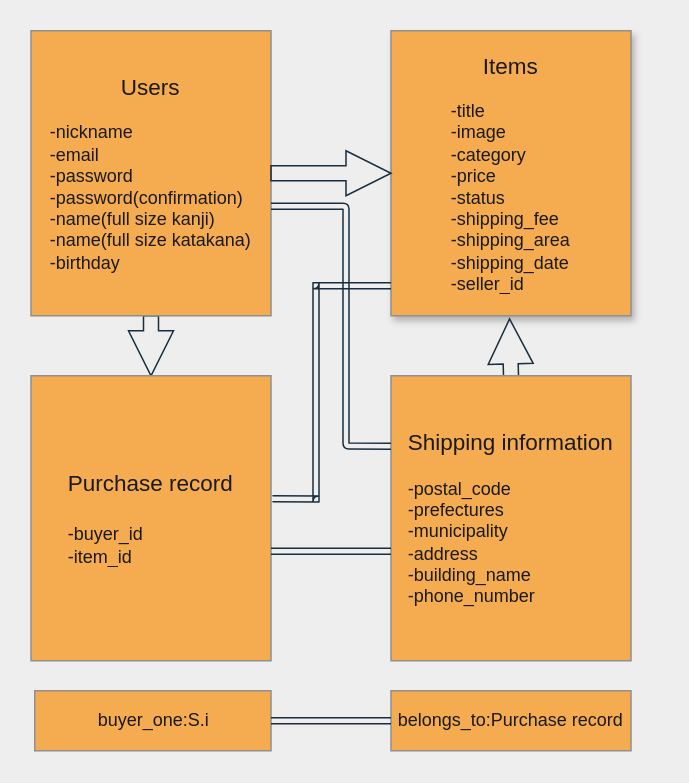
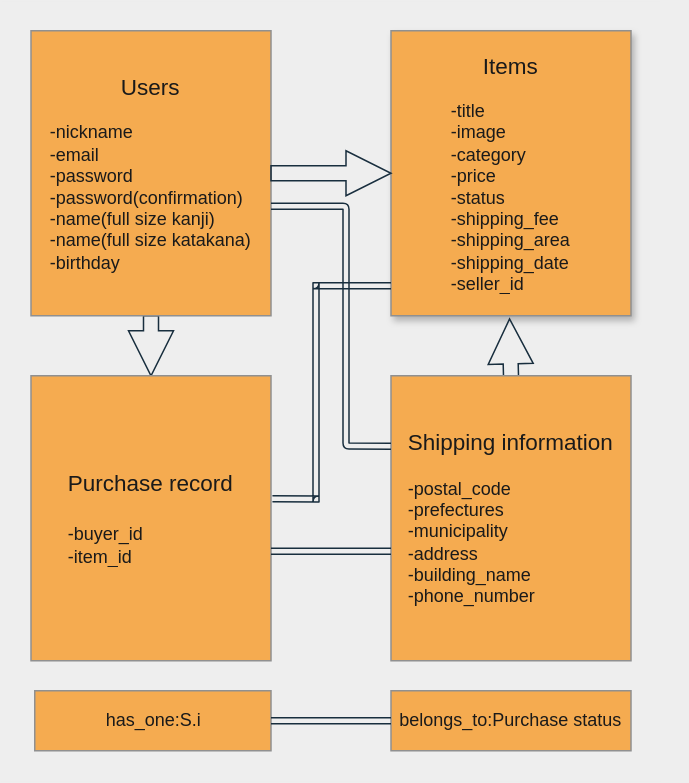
node "buyer_one:S.i": label "buyer_one:S.i" -> "has_one:S.i"
node "belongs_to:Purchase record": label "belongs_to:Purchase record" -> "belongs_to:Purchase status"
